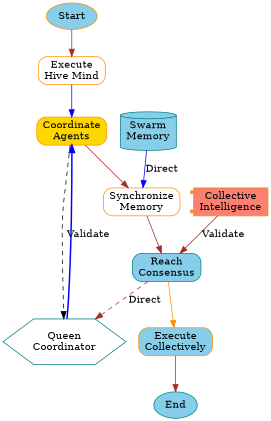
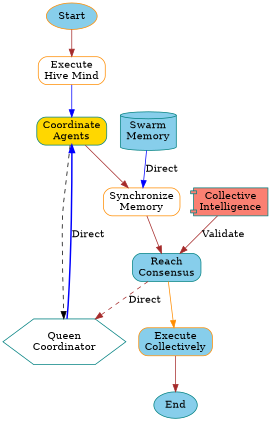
node "Coordinate Agents": color darkorange -> teal
node "Collective Intelligence": color darkorange -> teal
edge "Queen Coordinator" -> "Coordinate Agents": label "Validate" -> "Direct"
